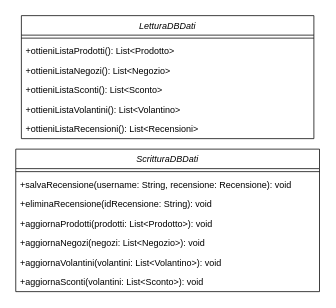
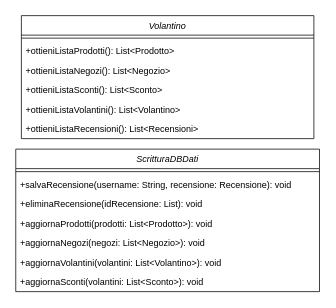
node "LetturaDBDati": label "LetturaDBDati" -> "Volantino"
node "+eliminaRecensione(idRecensione: String): void": label "+eliminaRecensione(idRecensione: String): void" -> "+eliminaRecensione(idRecensione: List): void"
